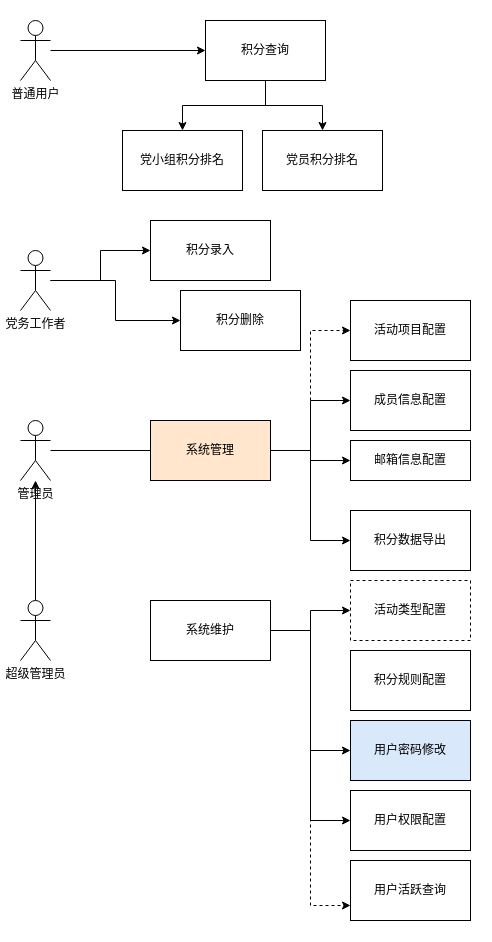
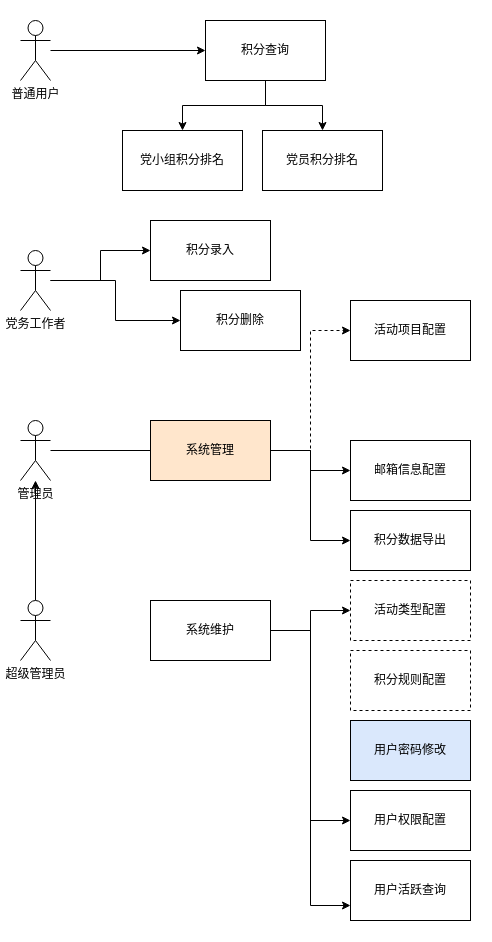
edge "系统管理" -> "成员信息配置": removed
node "成员信息配置": removed
node "邮箱信息配置": size 120x40 -> 120x60
node "积分规则配置": style solid -> dashed
edge "系统维护" -> "用户密码修改": removed
edge "系统维护" -> "用户活跃查询": style dashed -> solid
